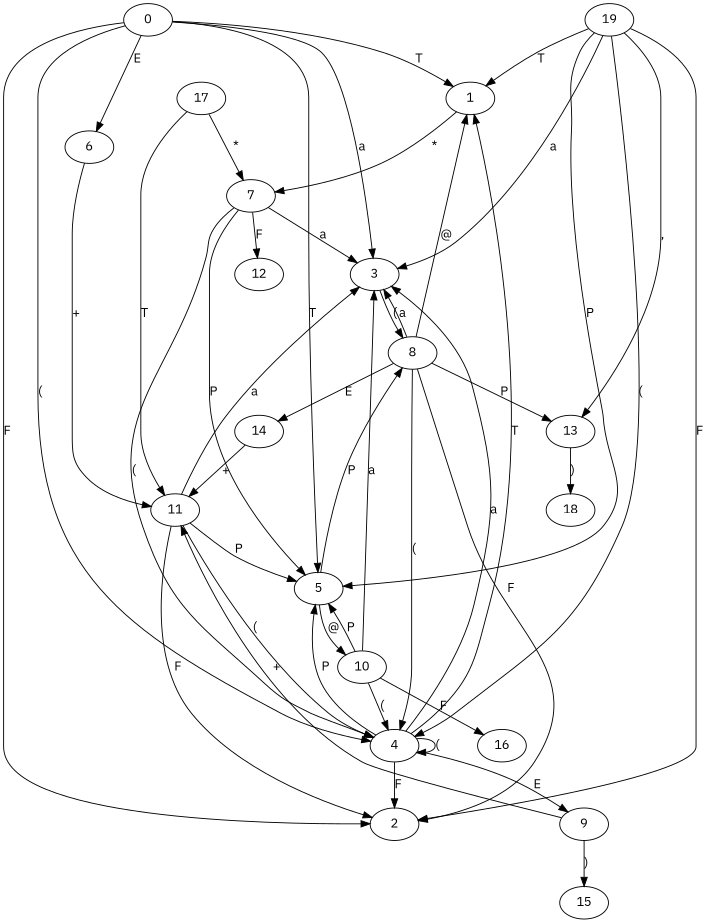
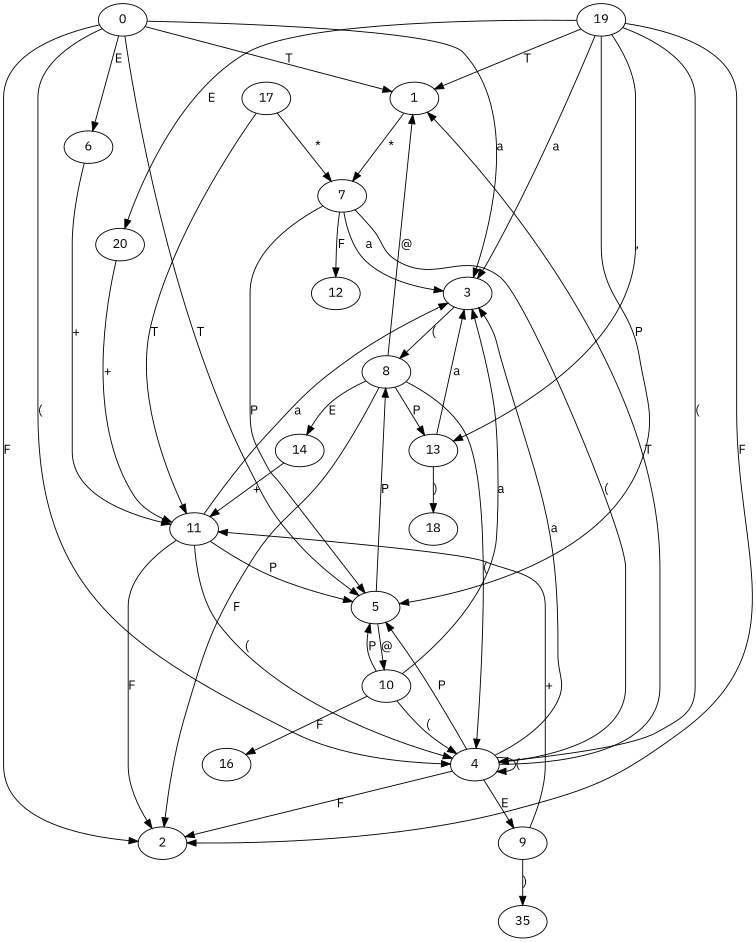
node "20": added
edge "8" -> "3": now "13" -> "3"
node "15": label "15" -> "35"
